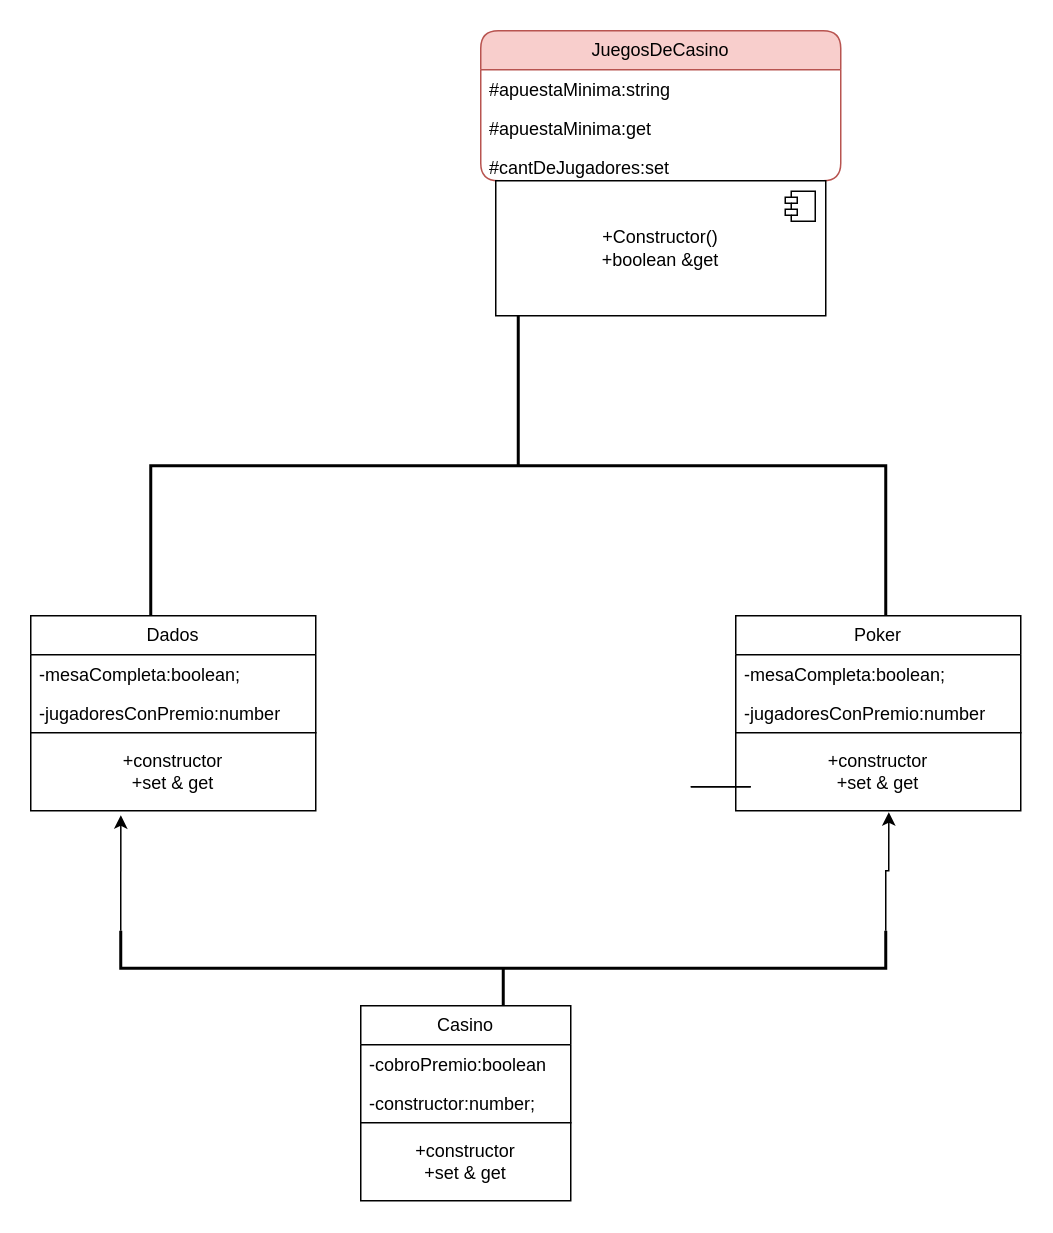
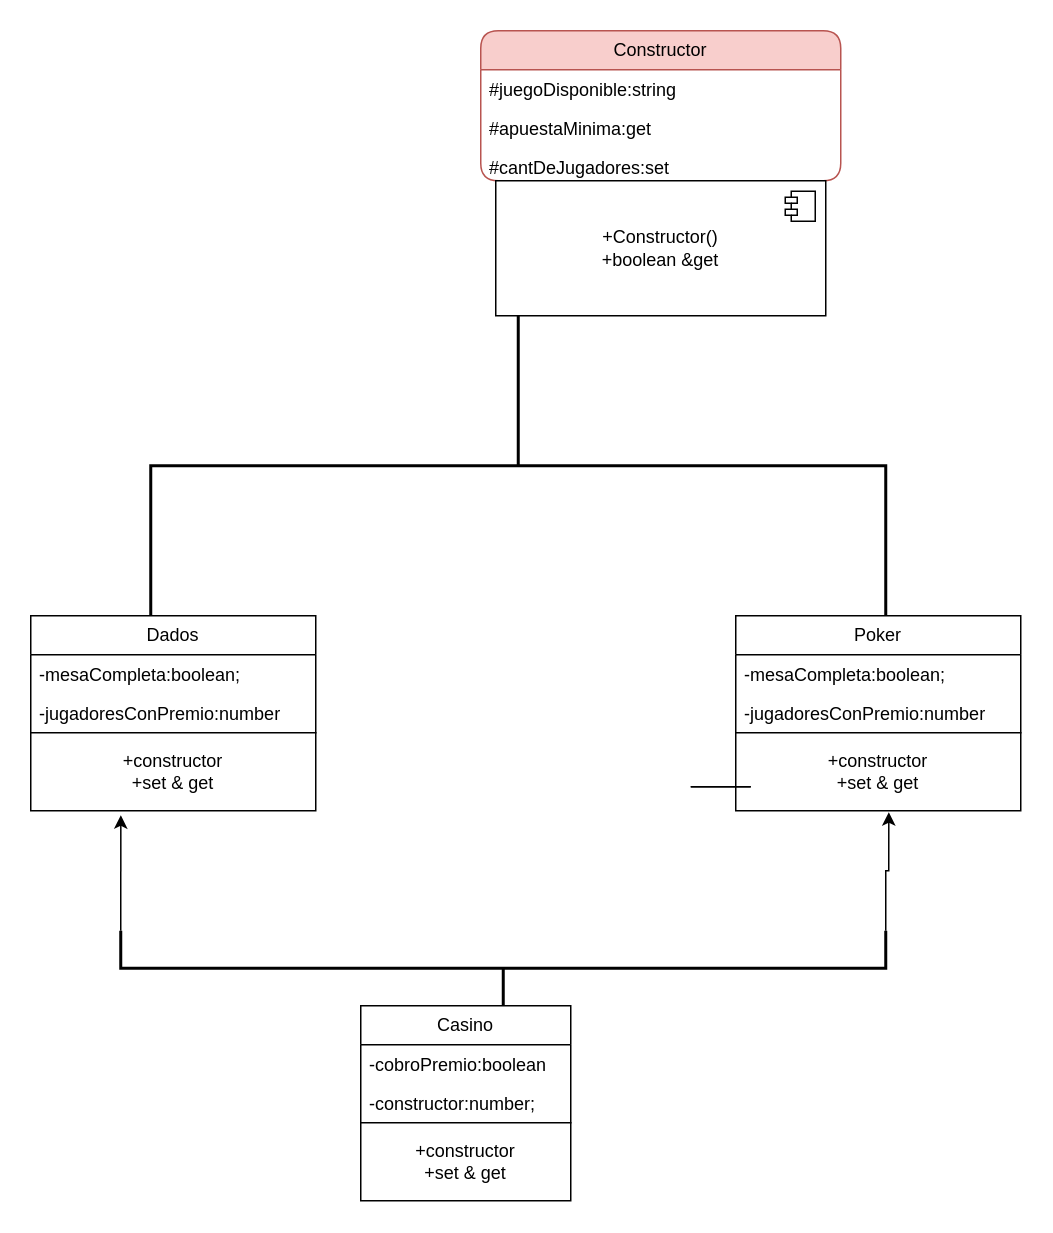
node "JuegosDeCasino": label "JuegosDeCasino" -> "Constructor"
node "#apuestaMinima:string": label "#apuestaMinima:string" -> "#juegoDisponible:string"
